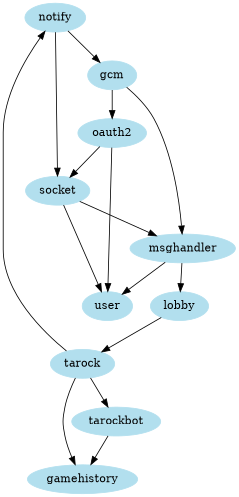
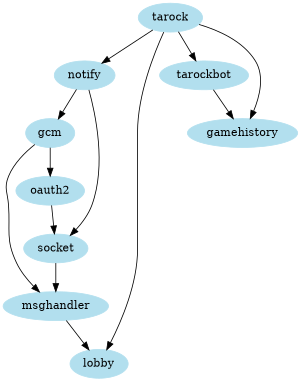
node "user": removed
edge "lobby" -> "tarock": reversed
